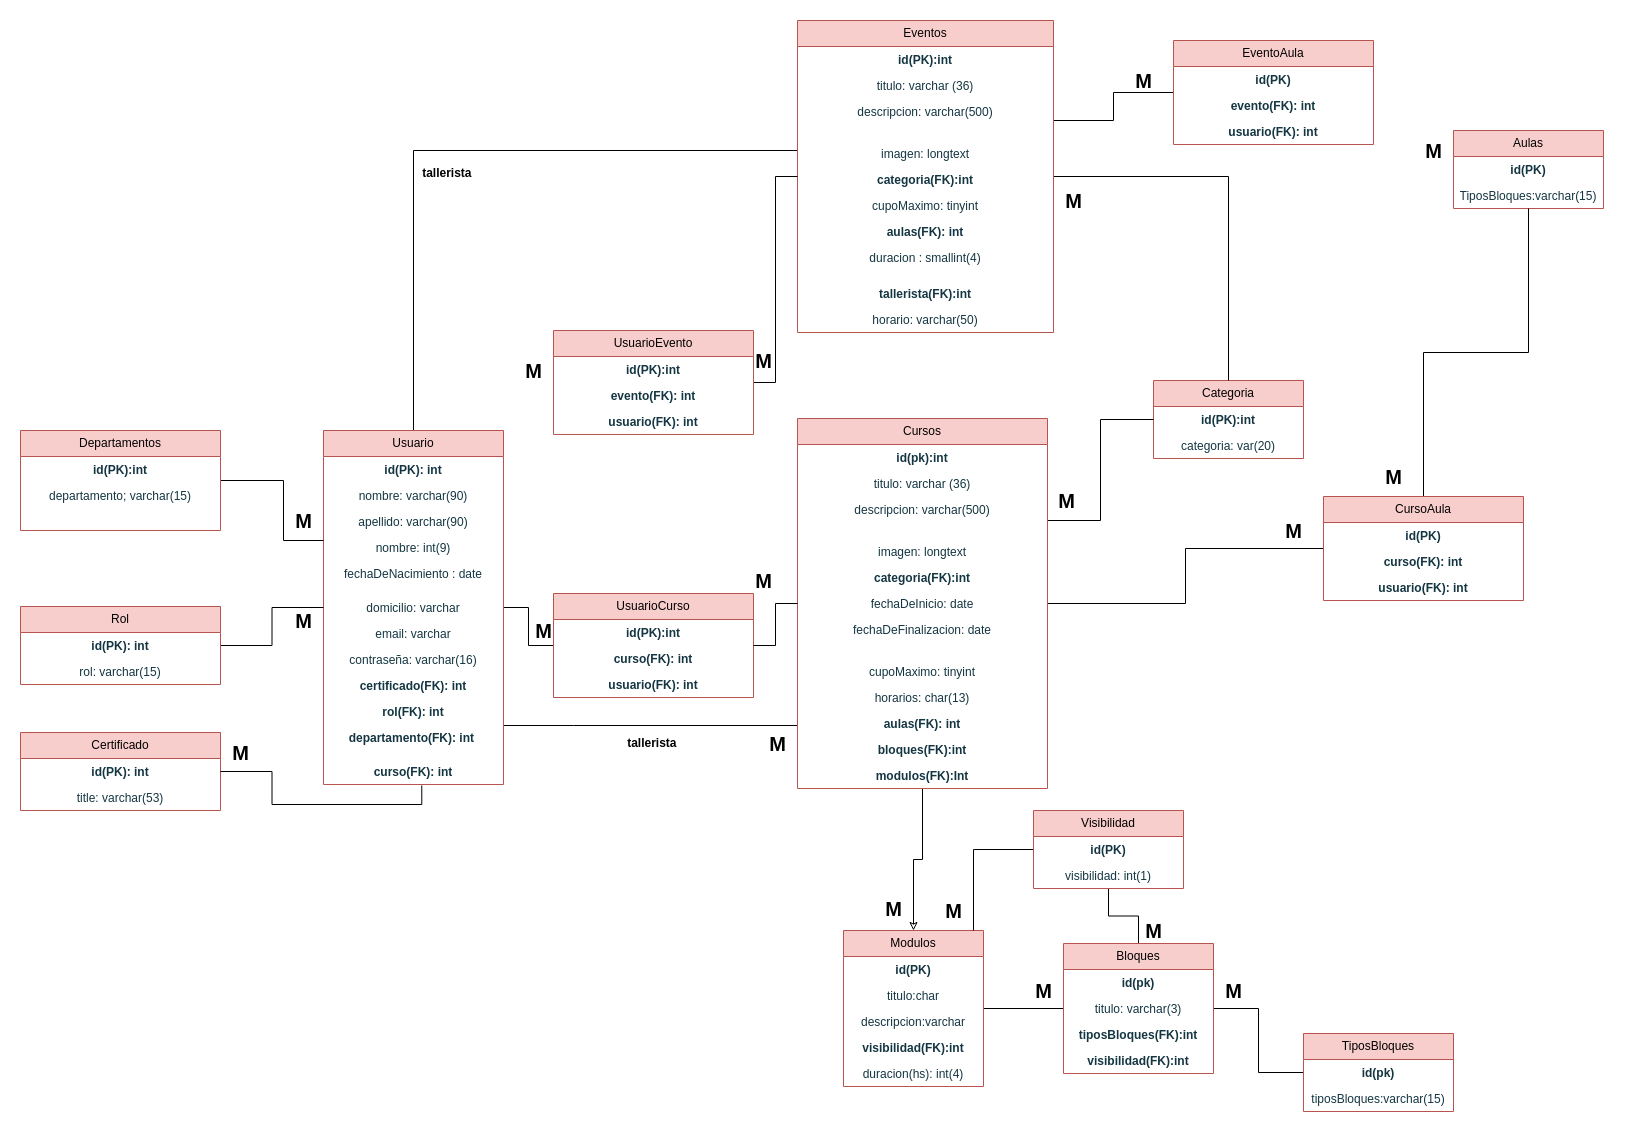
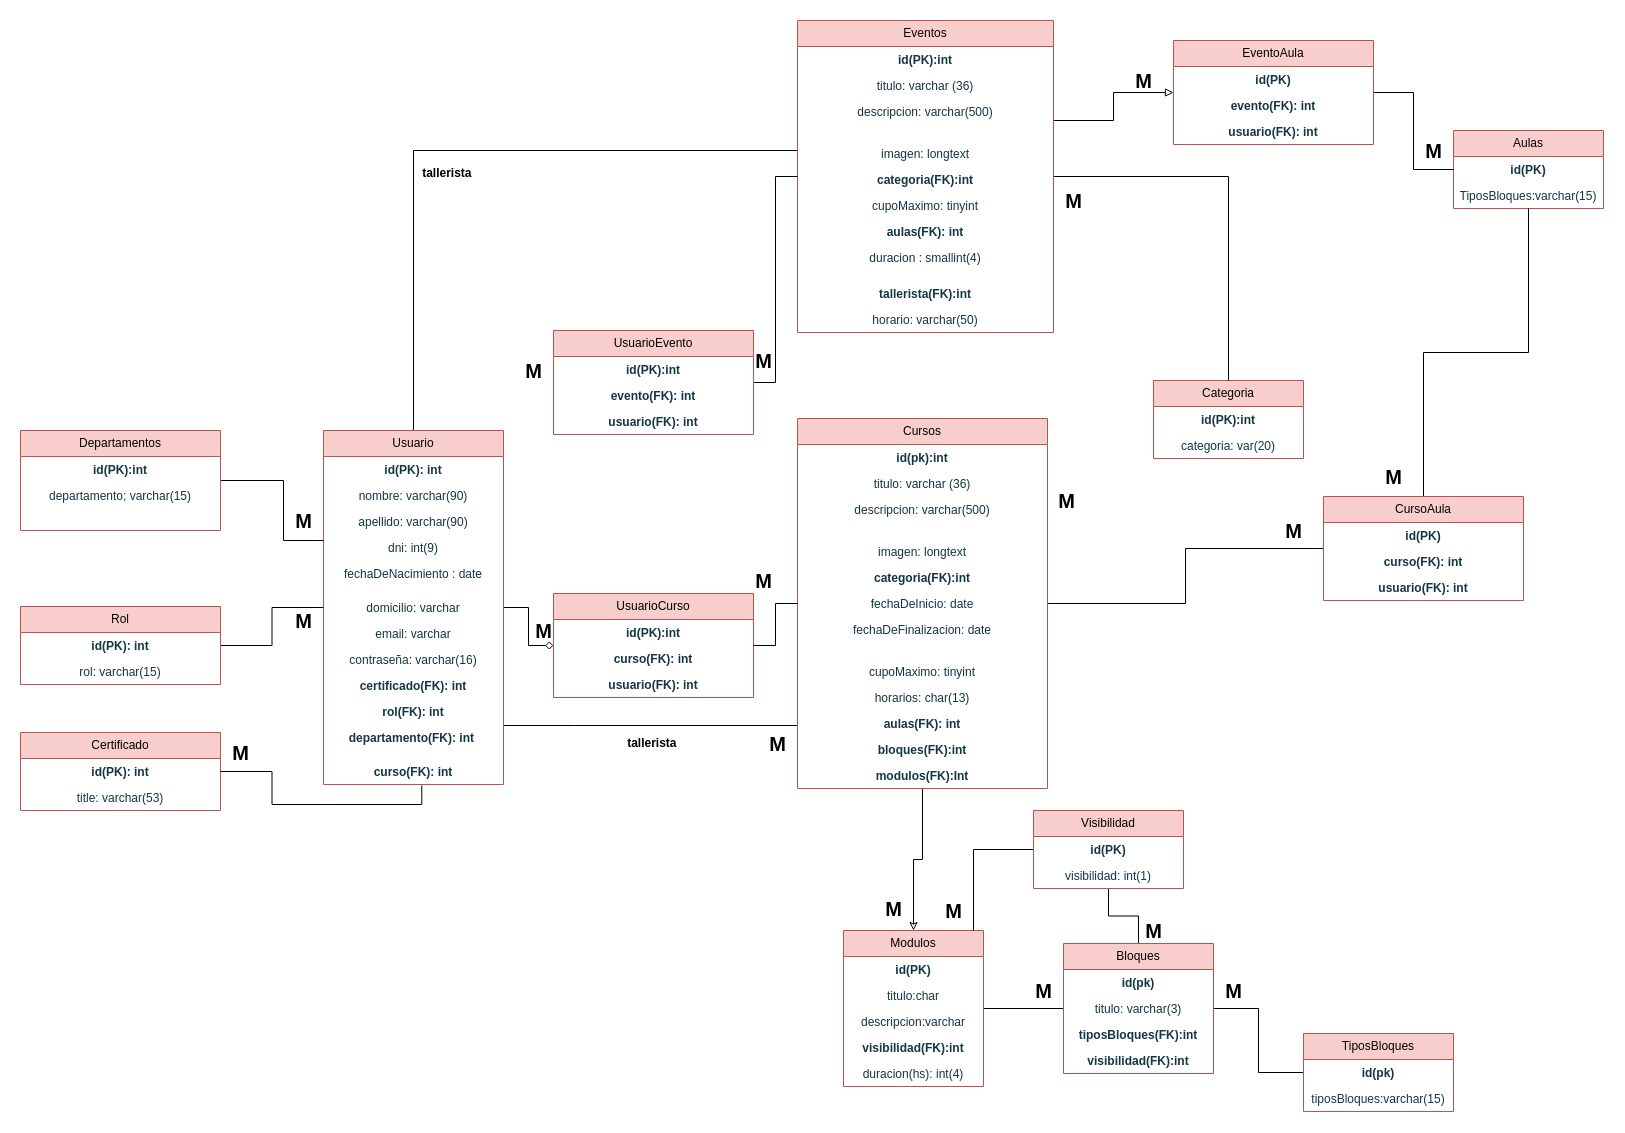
edge "EventoAula" -- "Eventos": arrowhead none -> block
edge "EventoAula" -- "Aulas": added
edge "Categoria" -- "Cursos": removed
node "nombre: int(9)": label "nombre: int(9)" -> "dni: int(9)"
edge "Usuario" -- "UsuarioCurso": arrowhead none -> diamond
